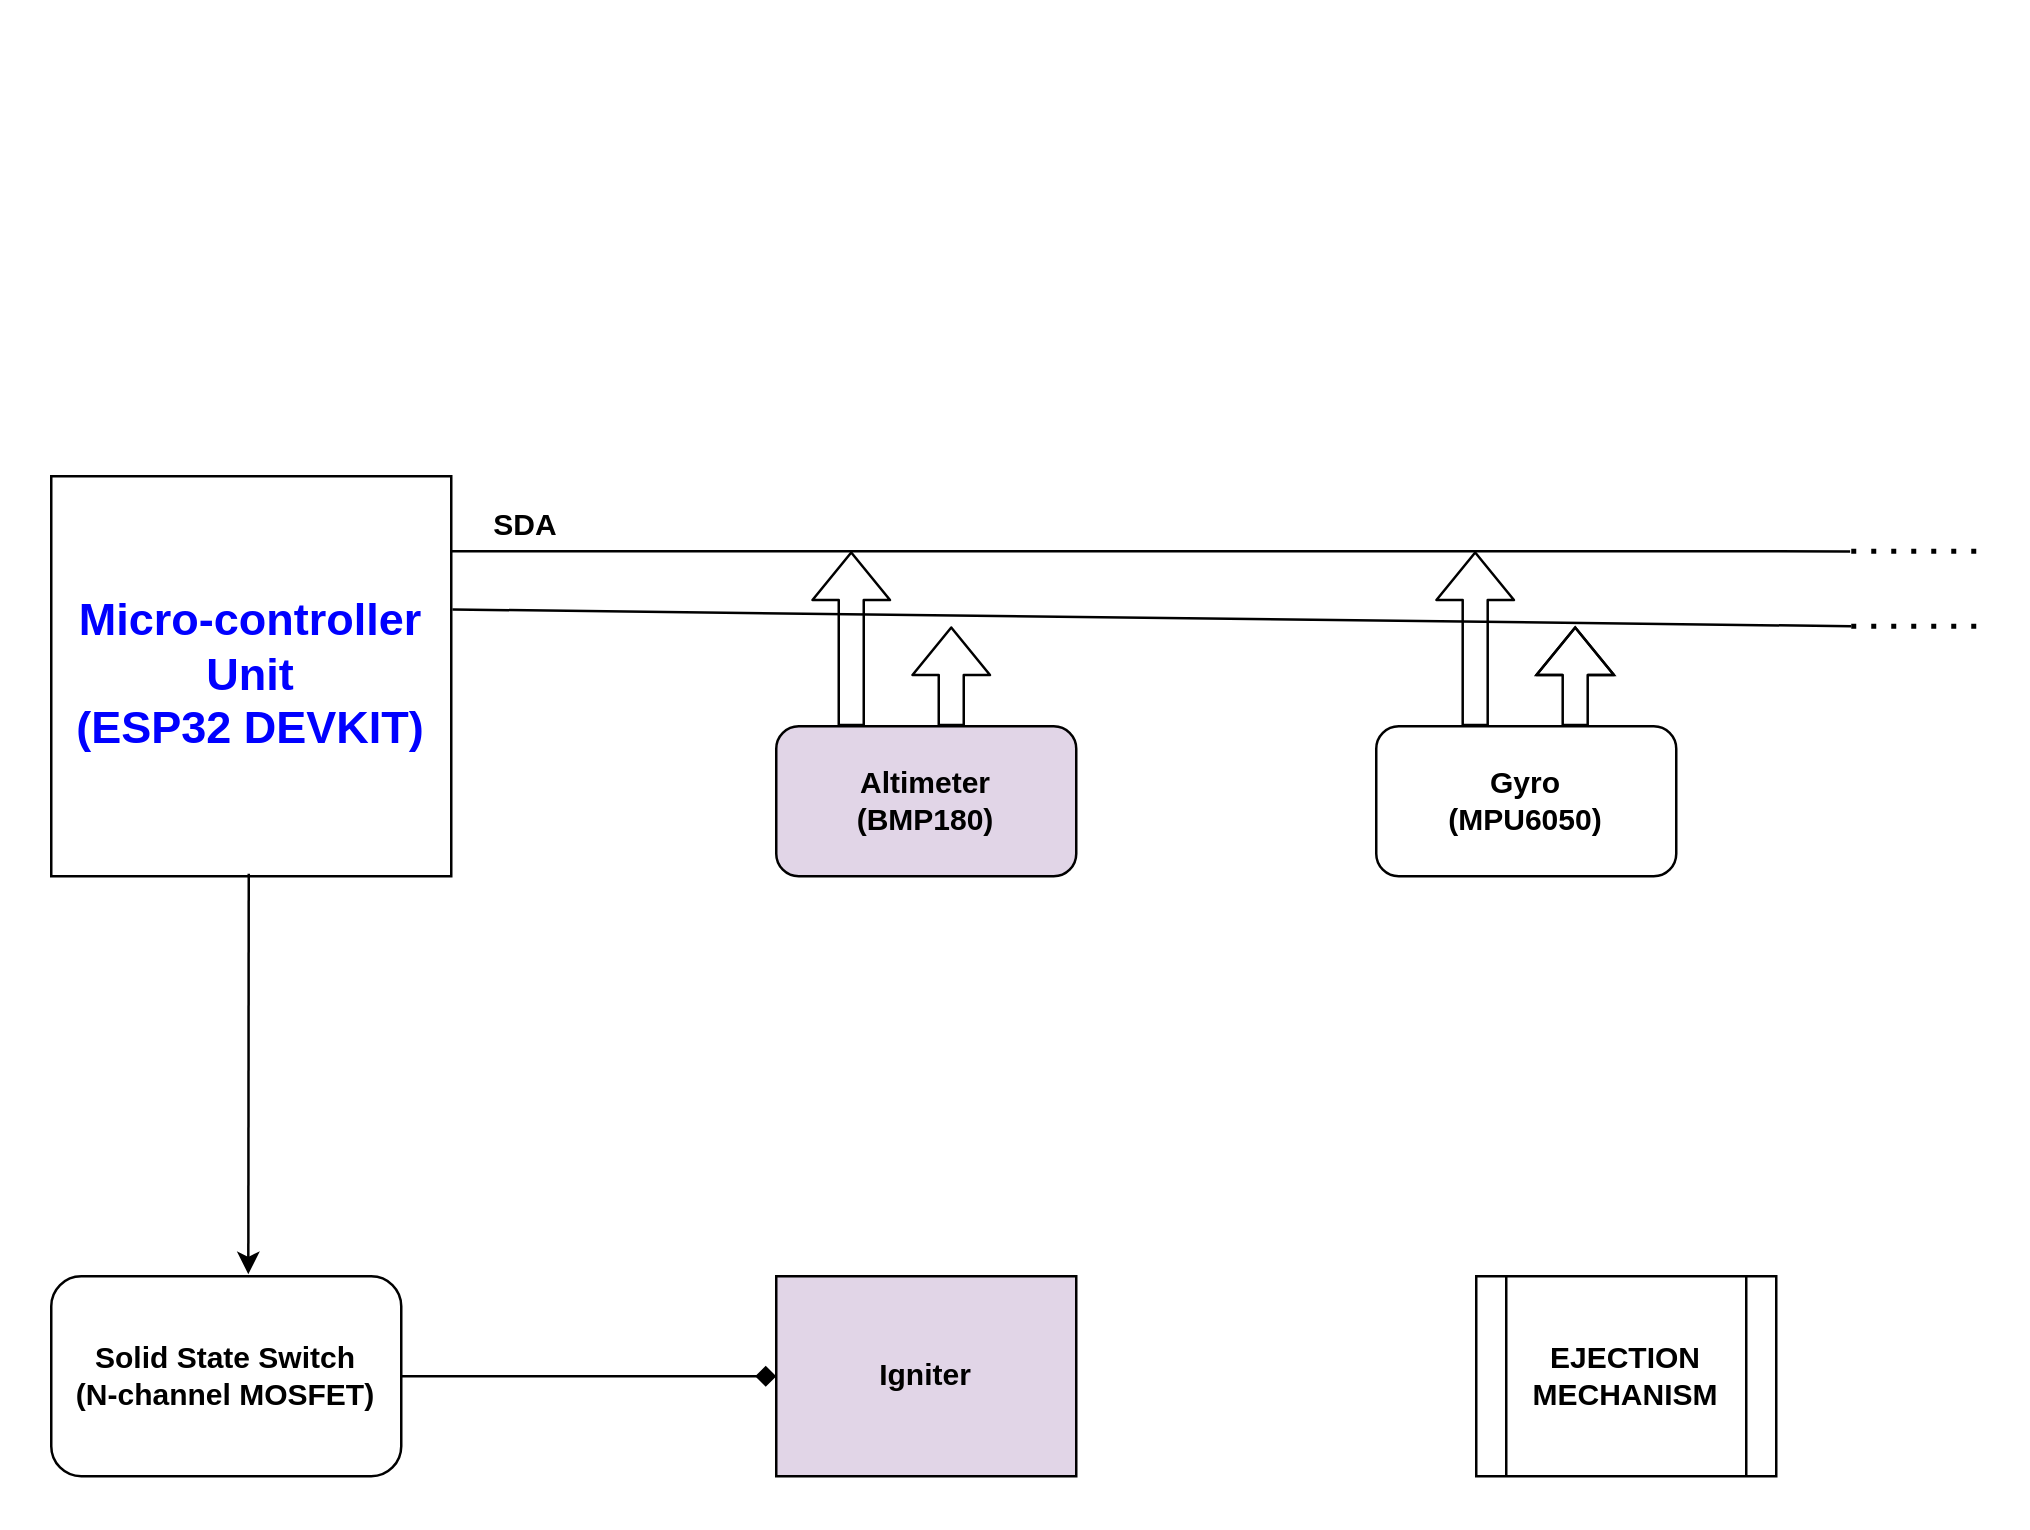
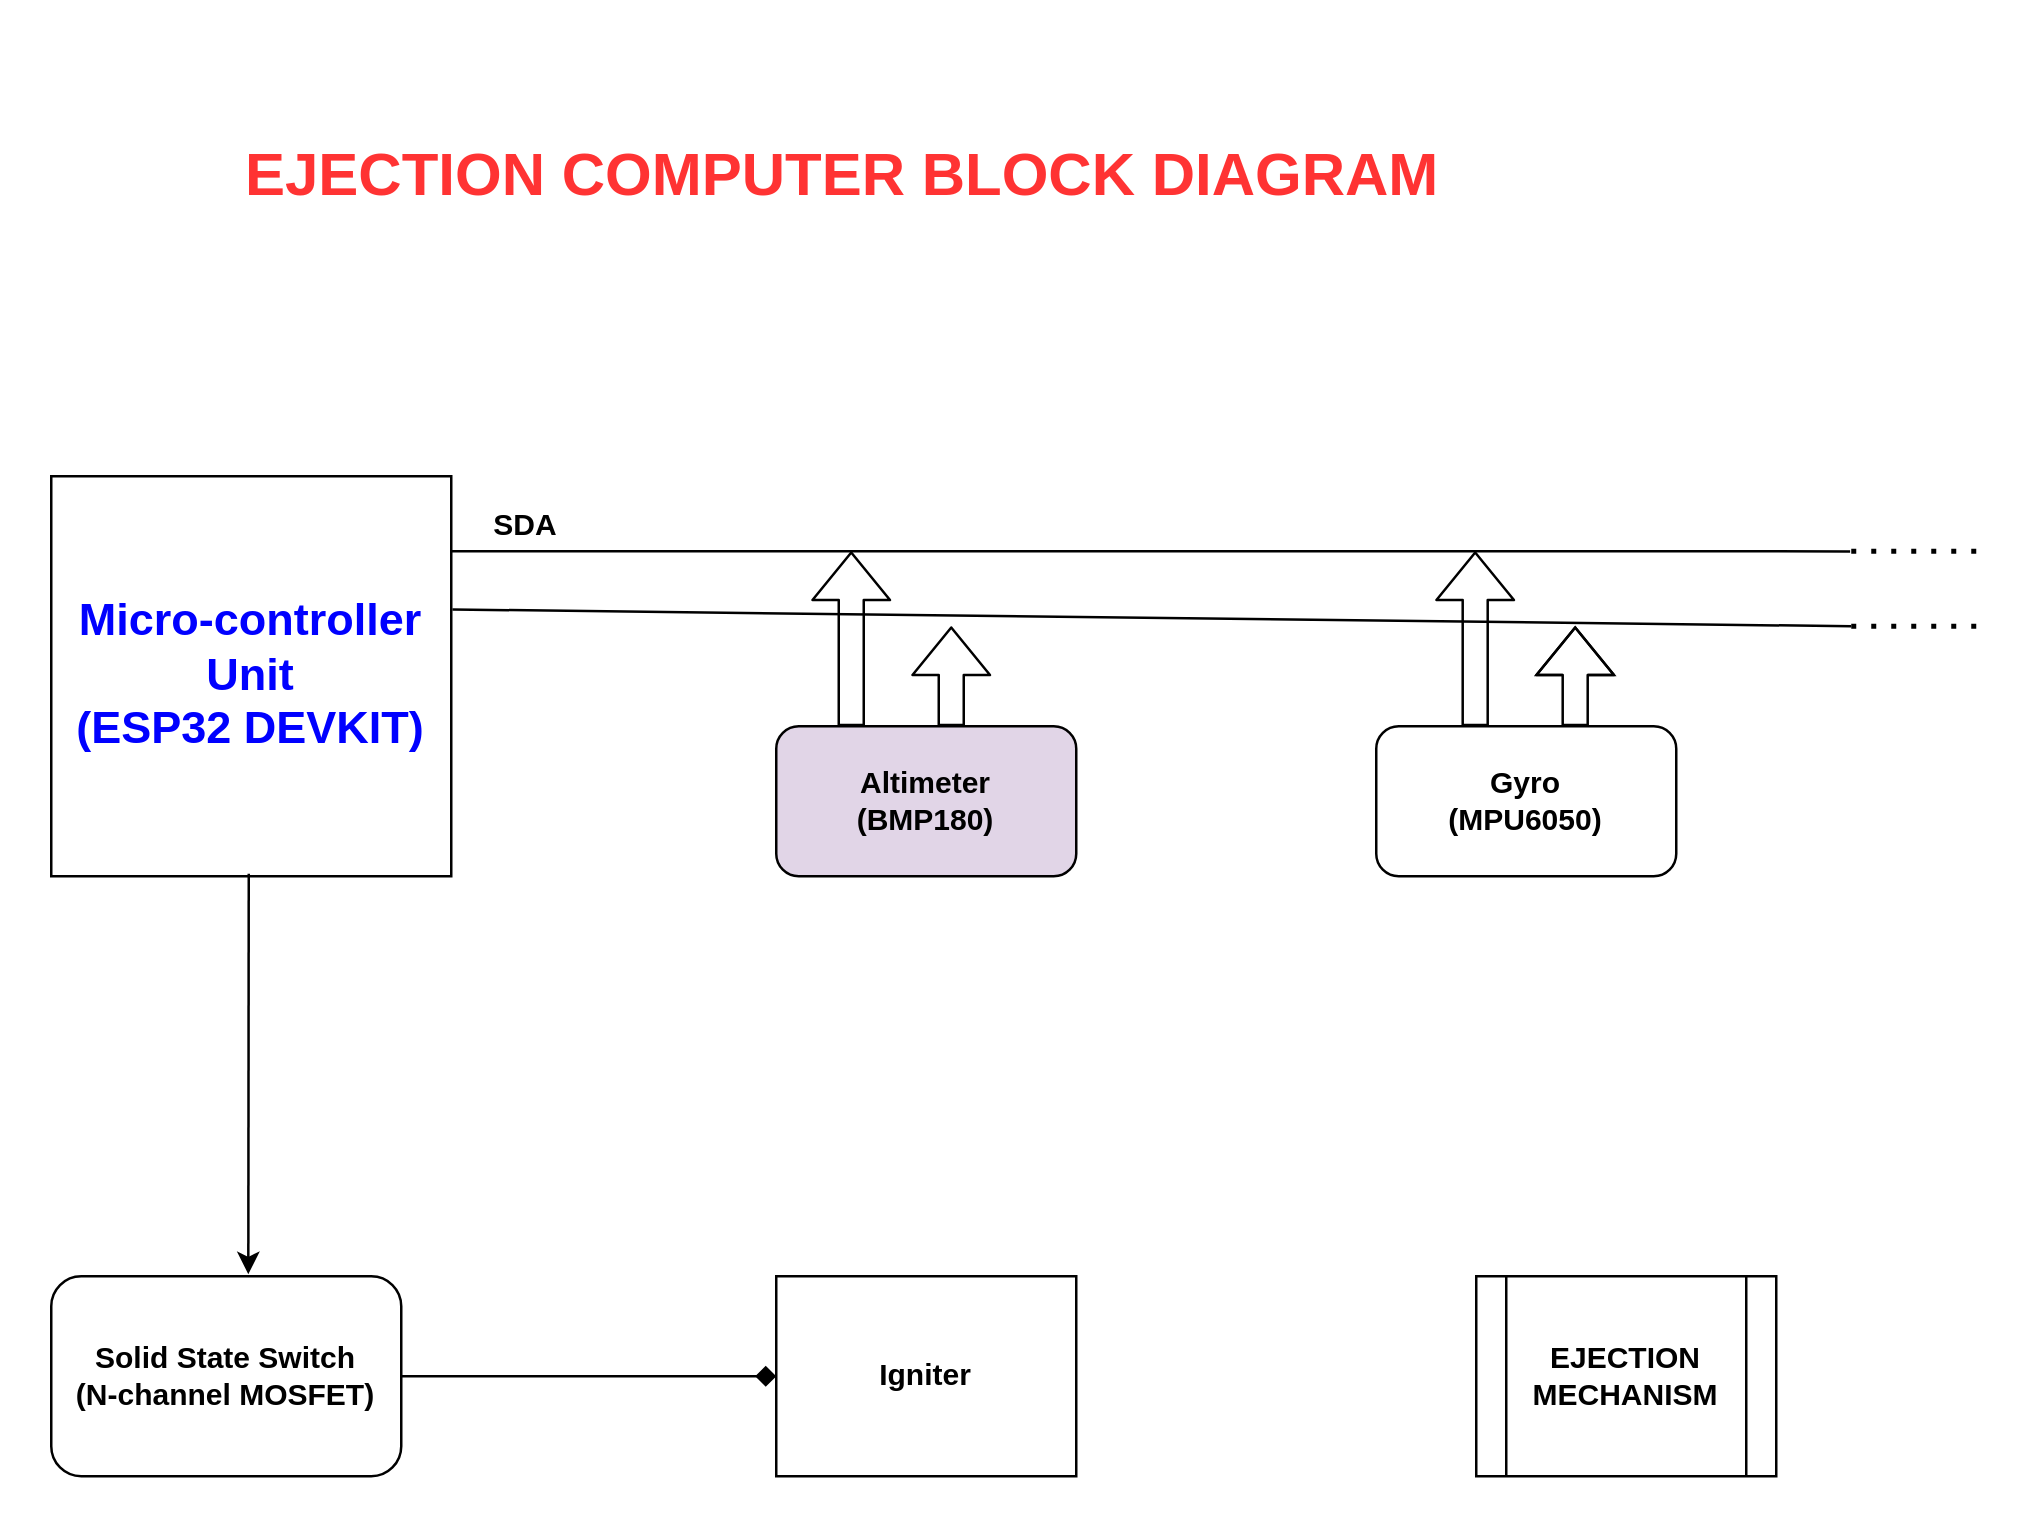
node "EJECTION COMPUTER BLOCK DIAGRAM": added
node "Igniter": fillcolor #e1d5e7 -> #ffffff
